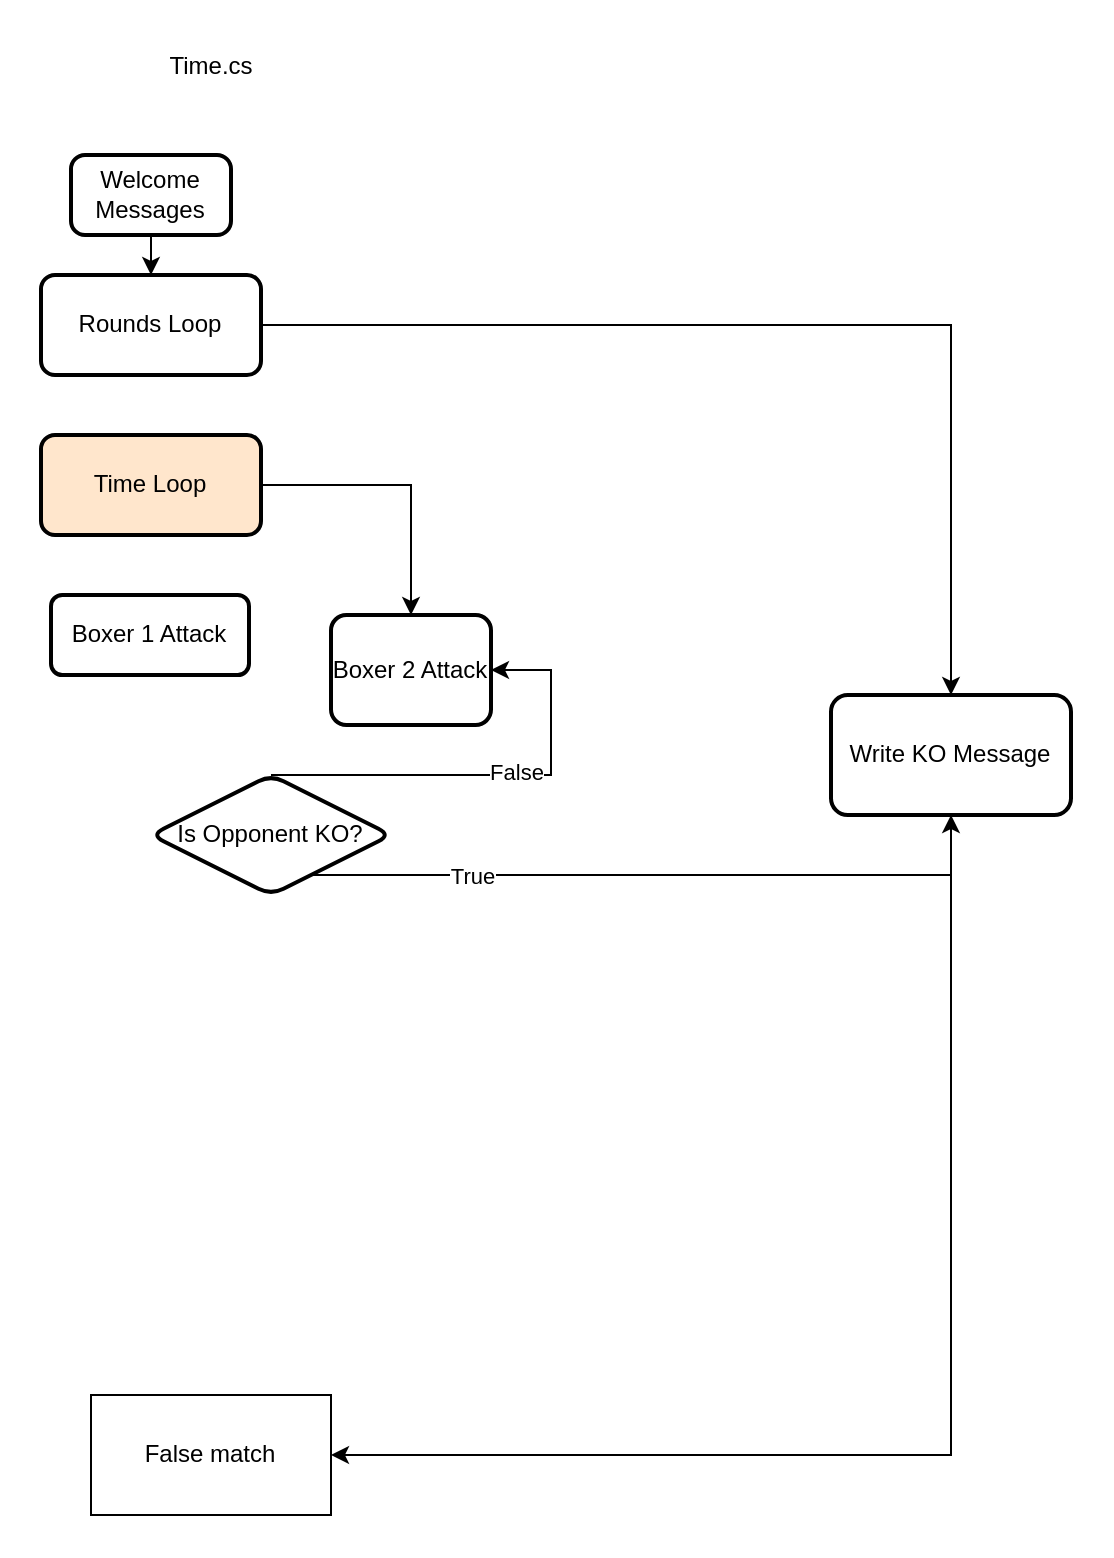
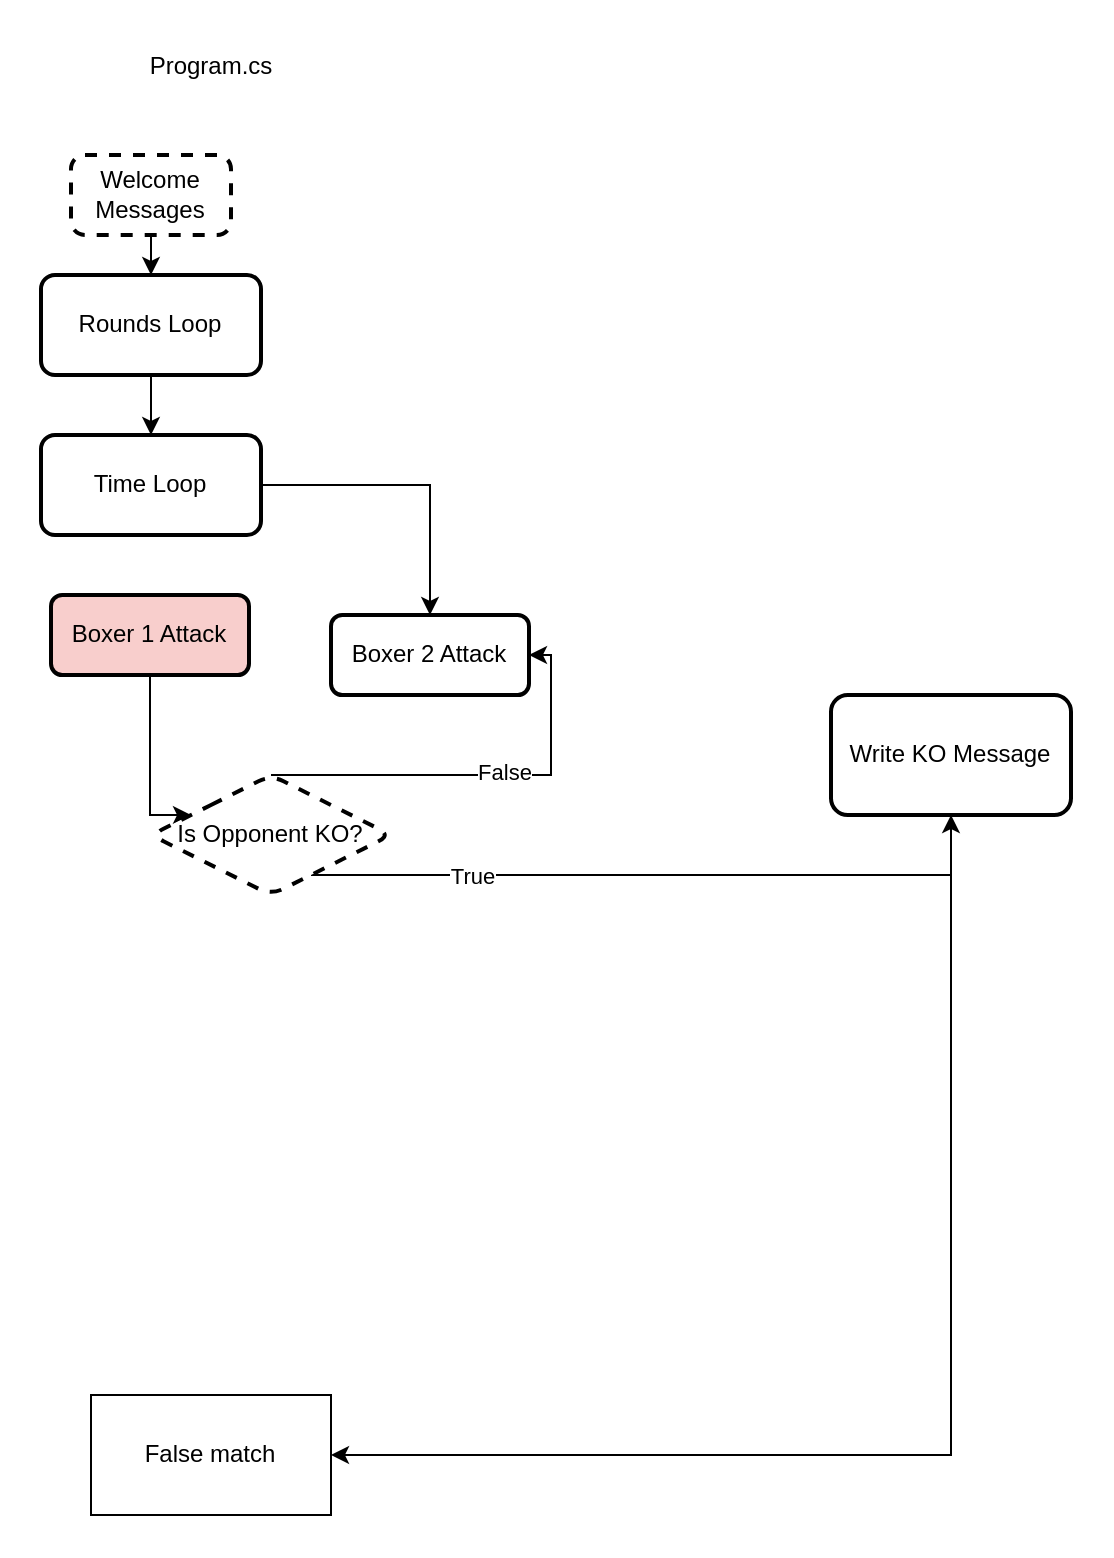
node "Time.cs": label "Time.cs" -> "Program.cs"
node "Welcome Messages": style solid -> dashed
edge "Rounds Loop" -> "Write KO Message": now "Rounds Loop" -> "Time Loop"
node "Time Loop": fillcolor #ffe6cc -> #ffffff
node "Boxer 1 Attack": fillcolor #ffffff -> #f8cecc
node "Boxer 2 Attack": size 160x110 -> 198x80
edge "Boxer 1 Attack" -> "Is Opponent KO?": added
node "Is Opponent KO?": style solid -> dashed
